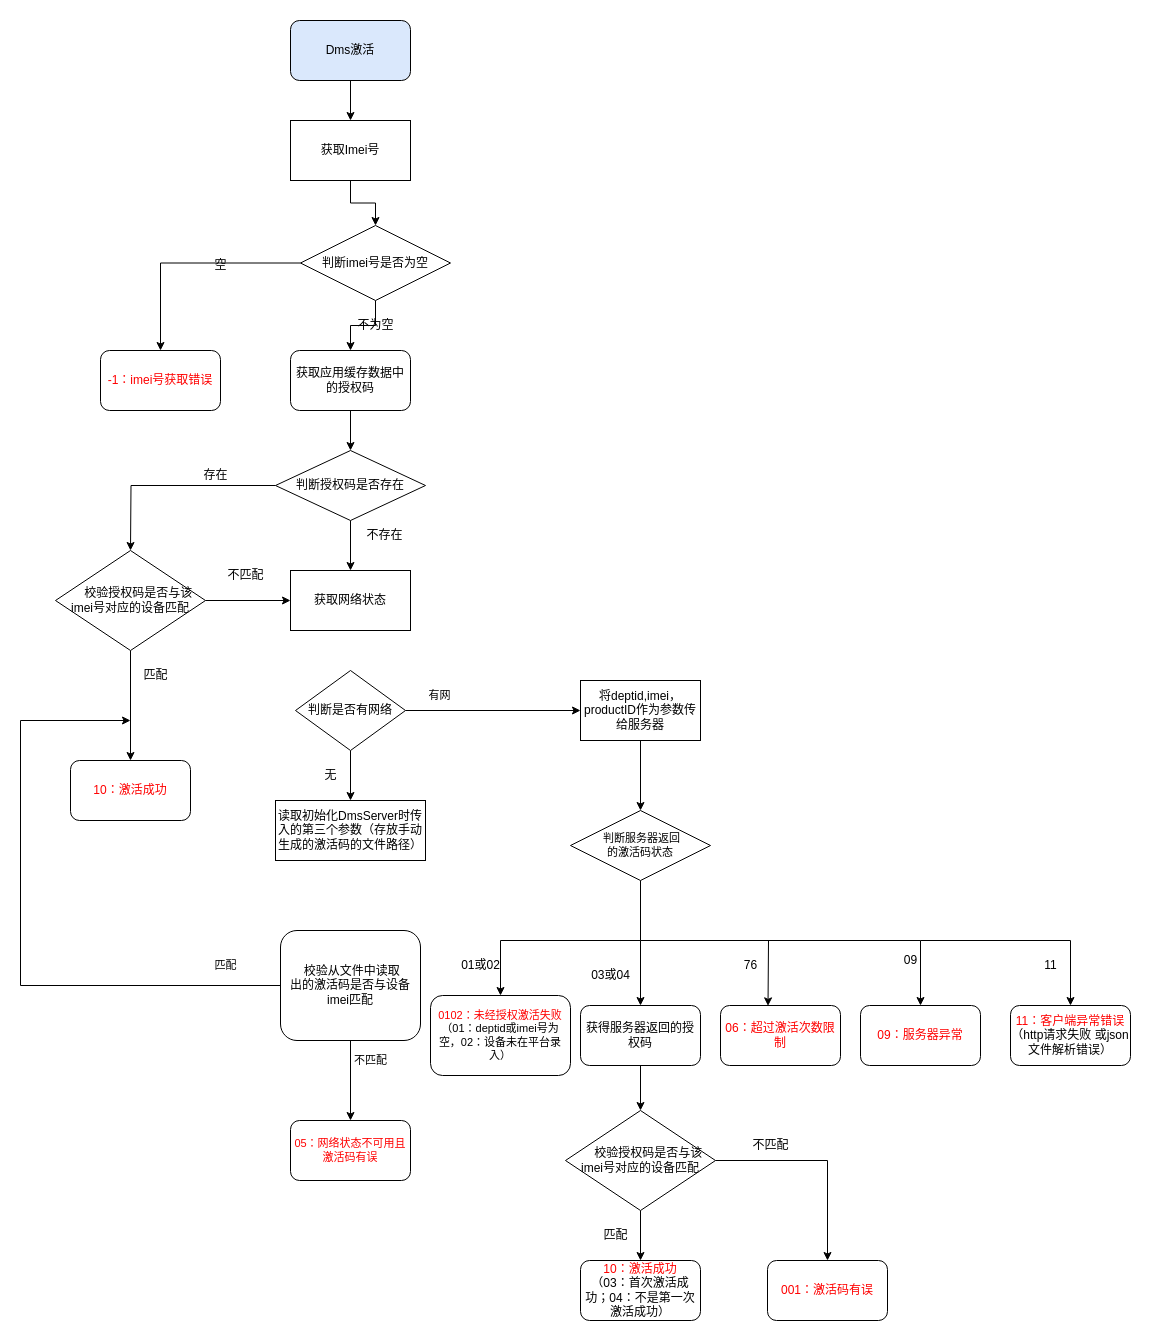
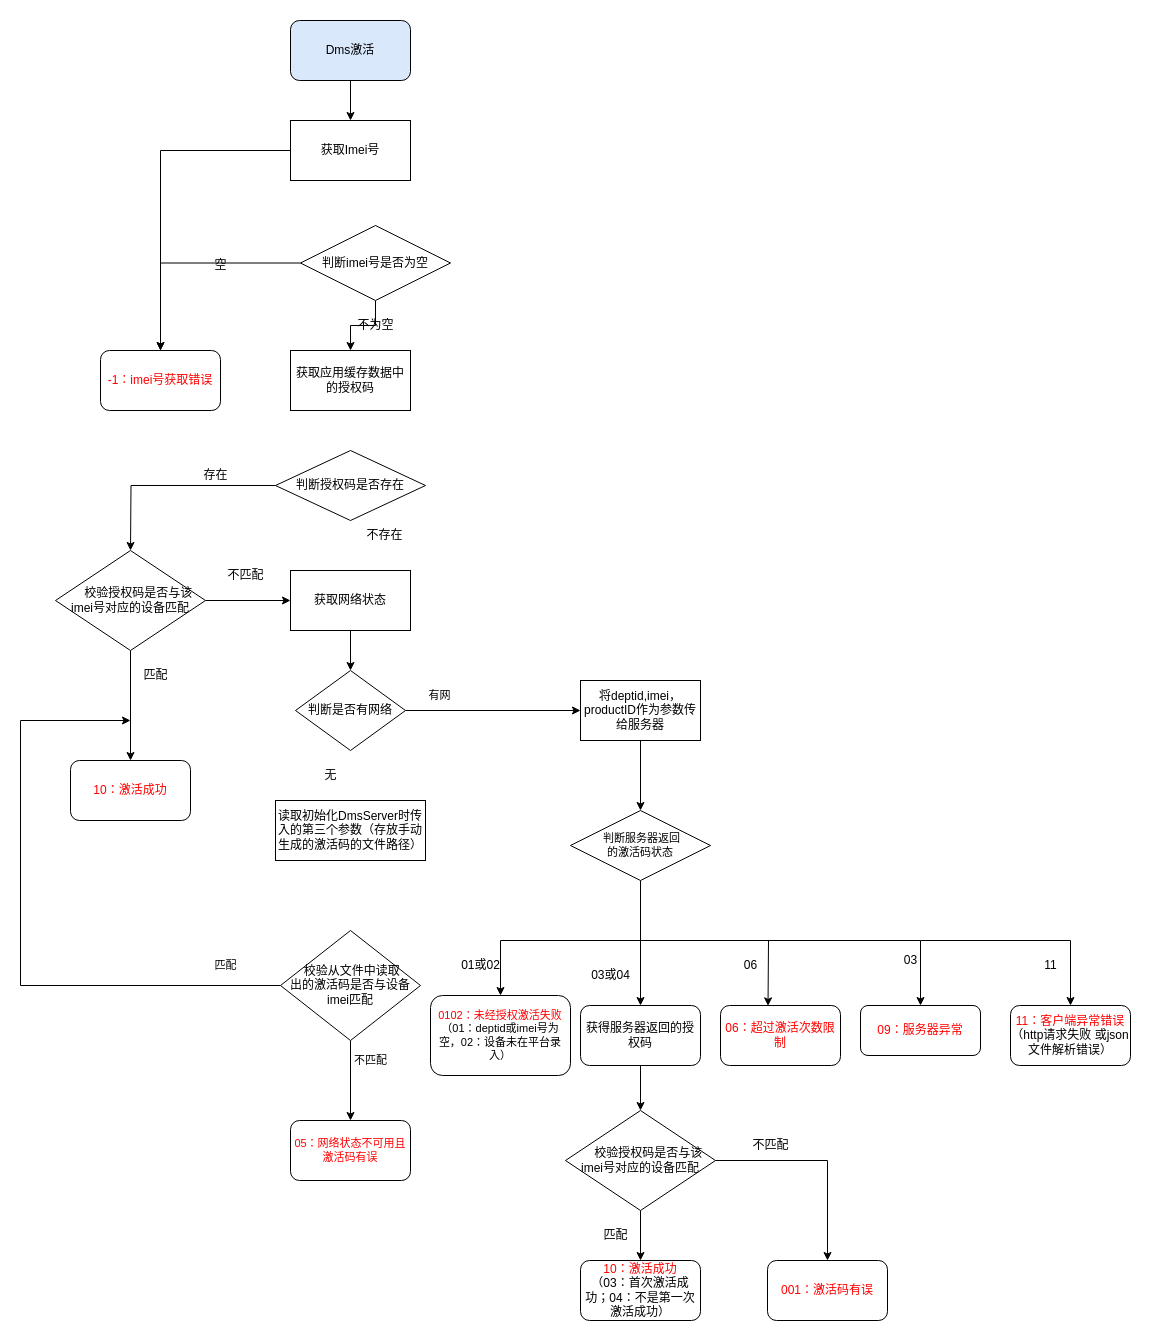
edge "获取Imei号" -> "判断imei号是否为空": now "获取Imei号" -> "-1：imei号获取错误"
node "获取应用缓存数据中的授权码": shape rounded rectangle -> rectangle
edge "获取应用缓存数据中的授权码" -> "判断授权码是否存在": removed
edge "判断授权码是否存在" -> "获取网络状态": removed
edge "获取网络状态" -> "判断是否有网络": added
edge "判断是否有网络" -> "读取初始化DmsServer时传入的第三个参数（存放手动生成的激活码的文件路径）": removed
node "09": label "09" -> "03"
node "76": label "76" -> "06"
node "校验从文件中读取 出的激活码是否与设备imei匹配": shape rounded rectangle -> diamond
node "09：服务器异常": size 120x60 -> 120x50
